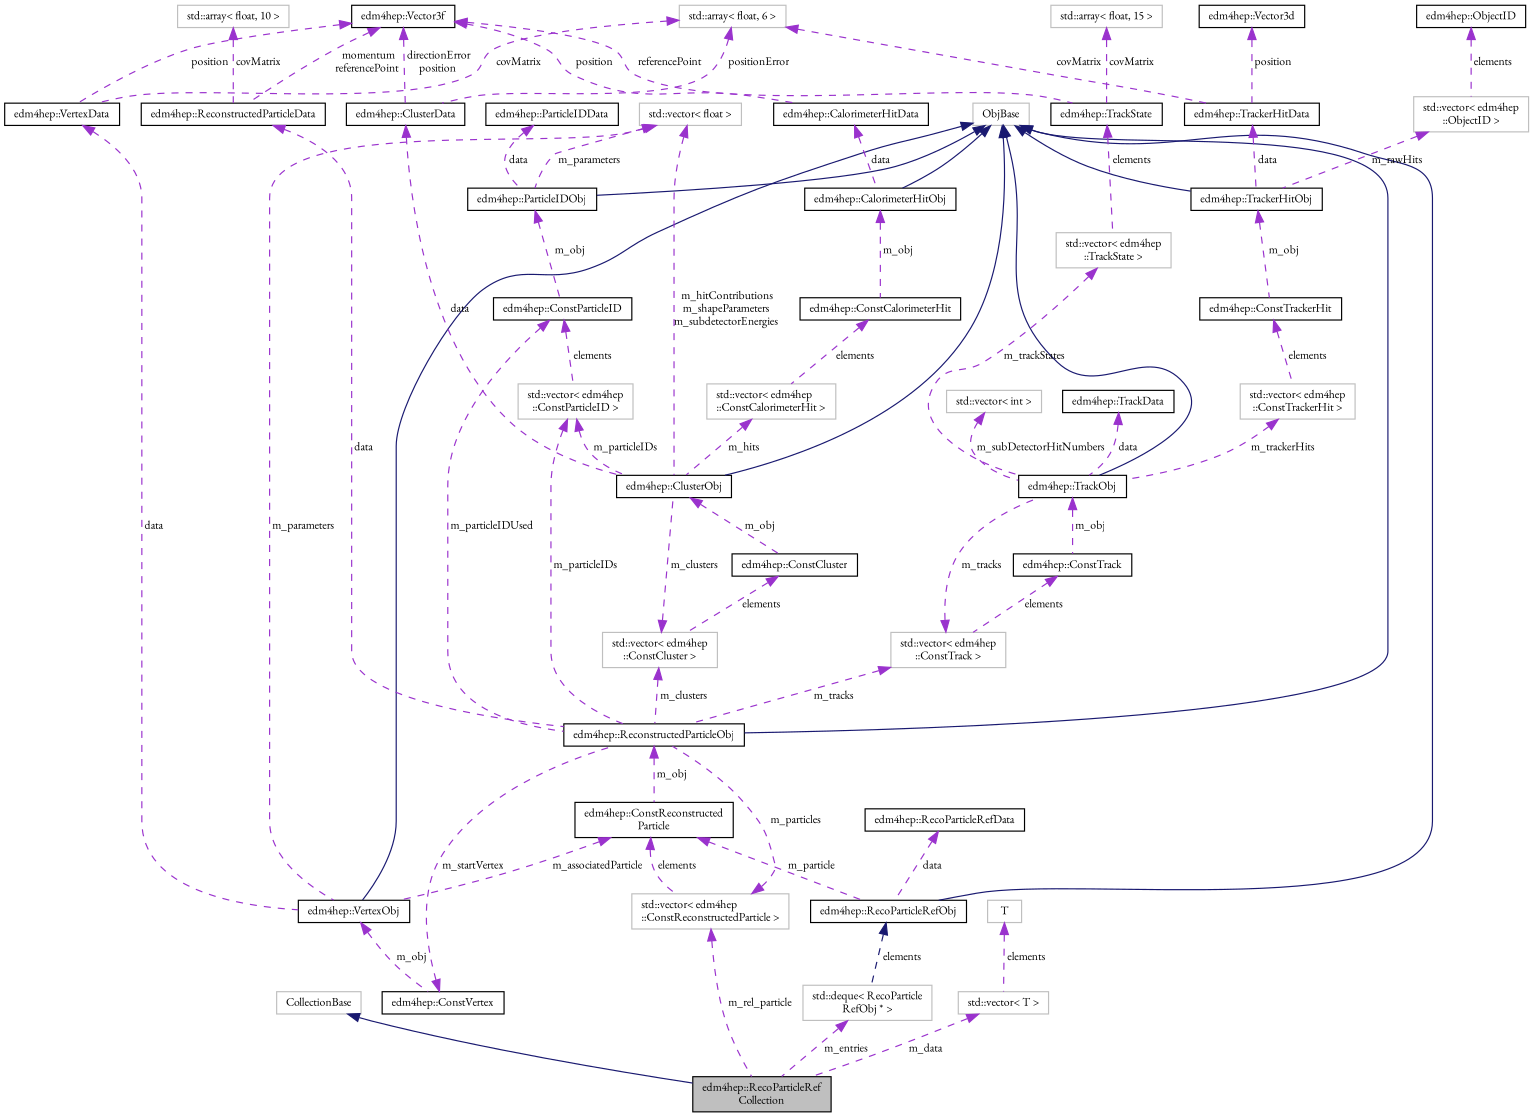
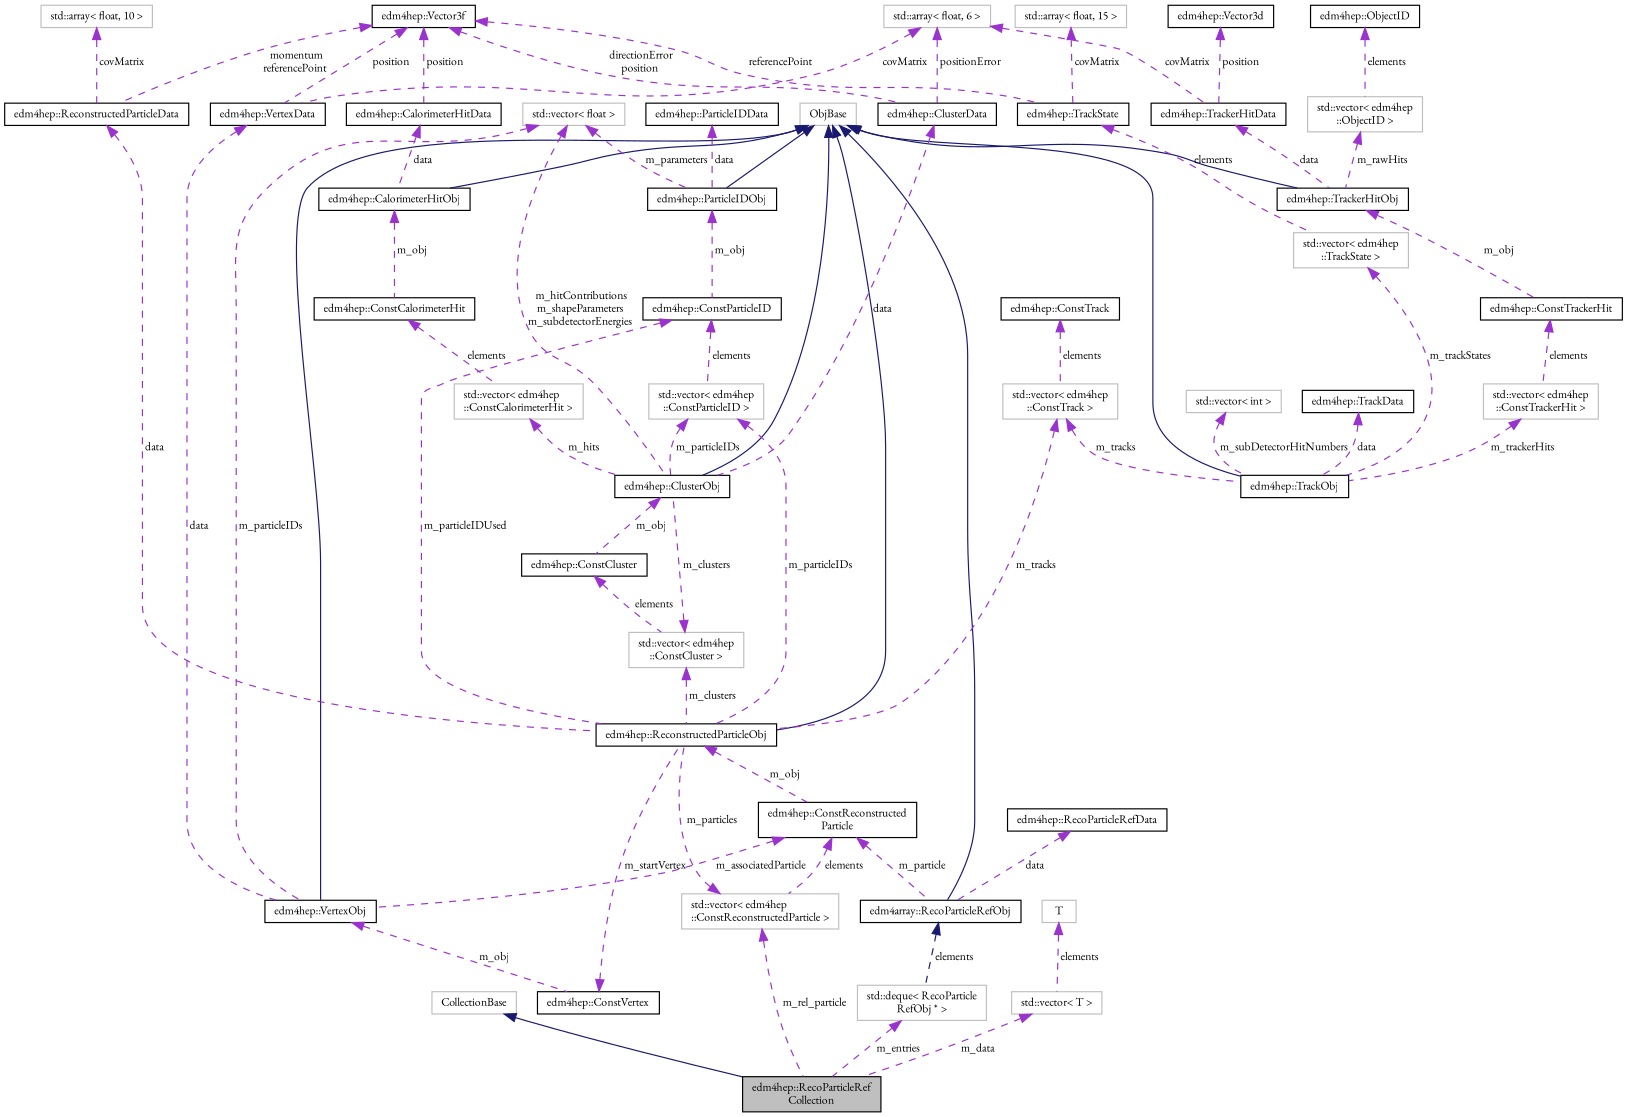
edge "edm4hep::VertexObj" -> "std::vector< float >": label " m_parameters" -> " m_particleIDs"
edge "edm4hep::ConstTrack" -> "edm4hep::TrackObj": removed, label "m_obj"
node "edm4hep::RecoParticleRefObj": label "edm4hep::RecoParticleRefObj" -> "edm4array::RecoParticleRefObj"
